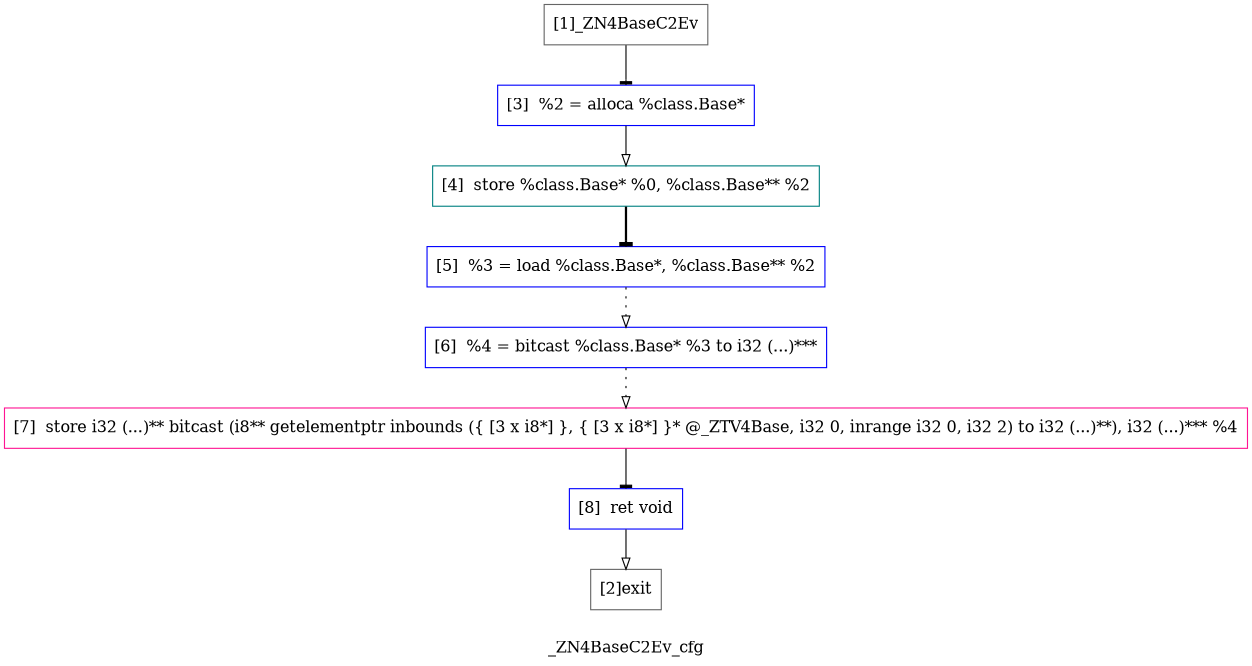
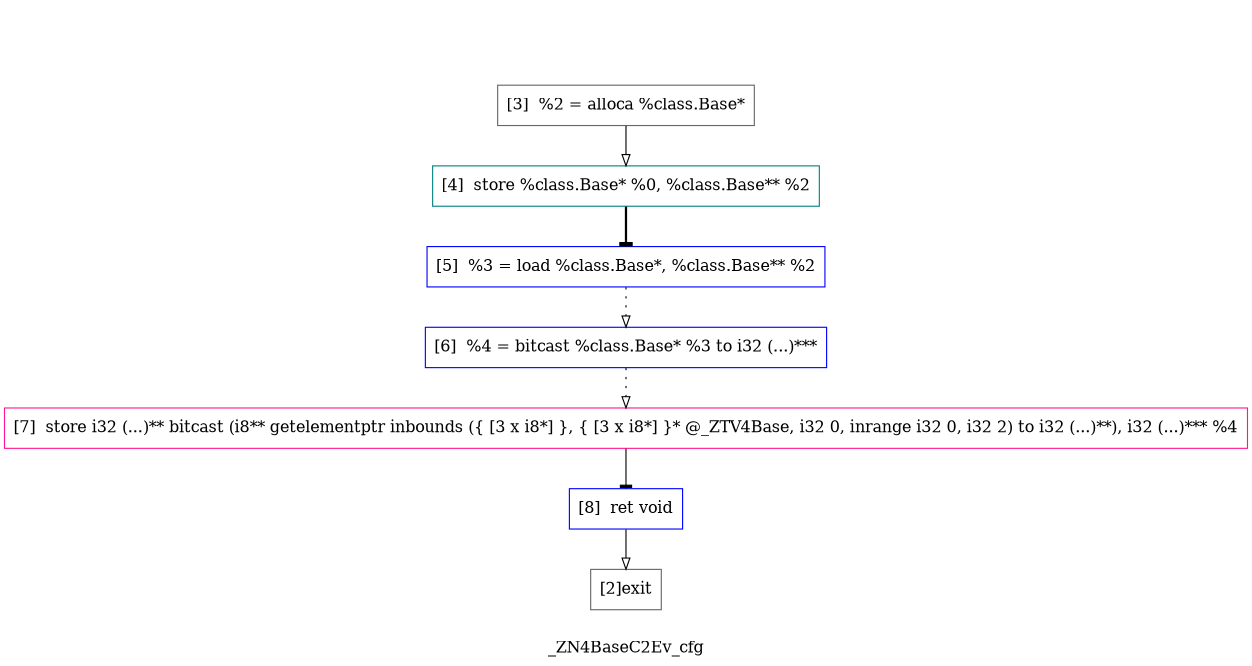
node "[1]_ZN4BaseC2Ev": removed
node "[3]  %2 = alloca %class.Base*": color blue -> gray40
